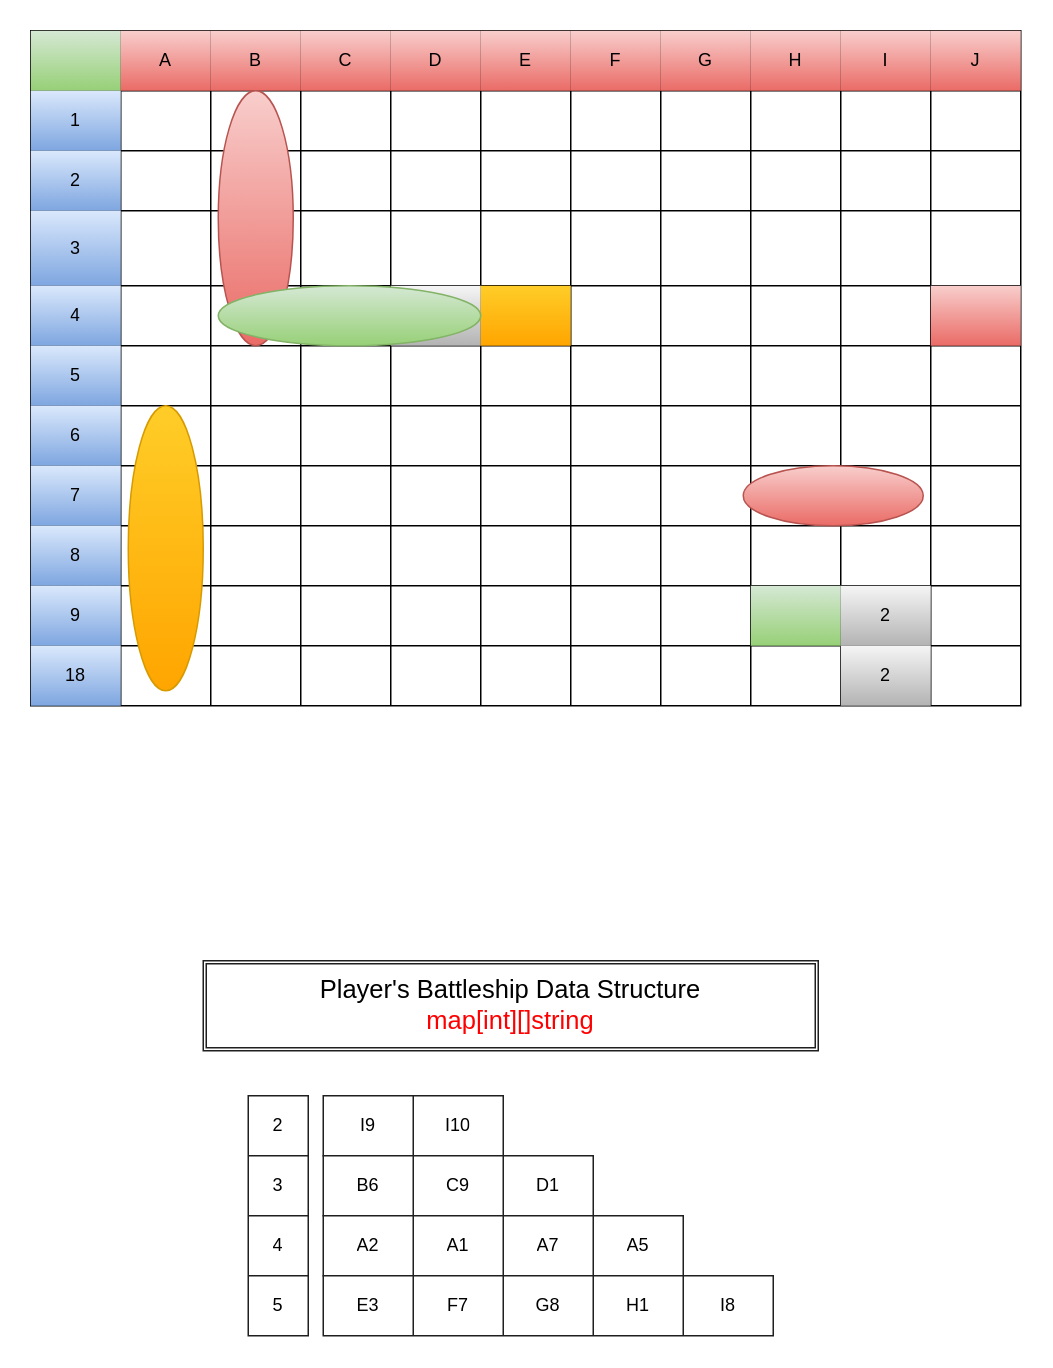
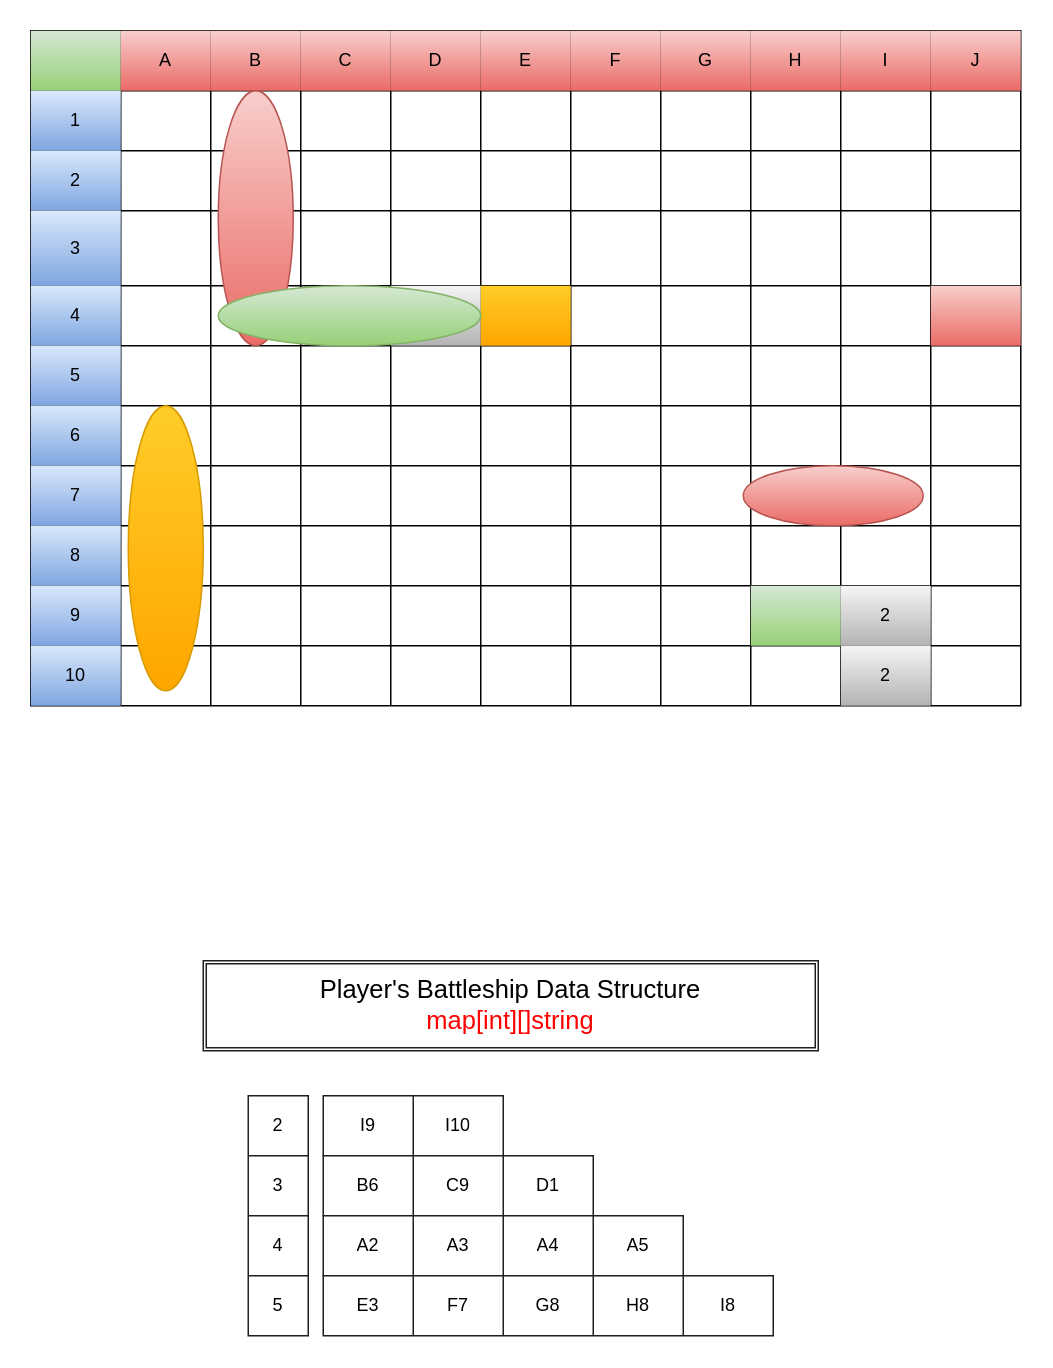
node "18": label "18" -> "10"
node "A1": label "A1" -> "A3"
node "A7": label "A7" -> "A4"
node "H1": label "H1" -> "H8"
